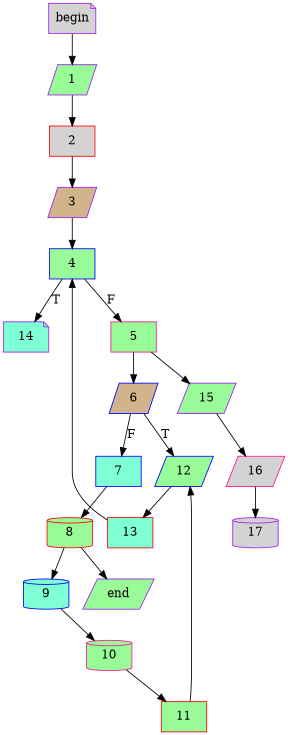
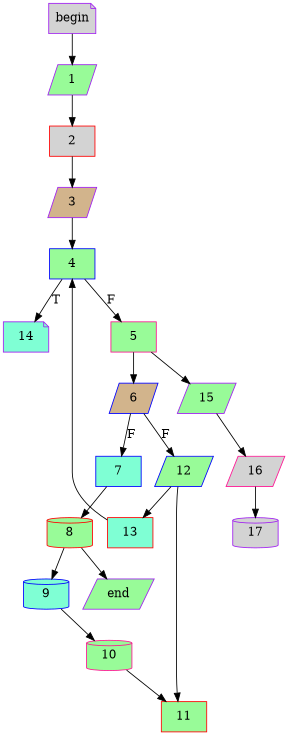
edge "6" -> "12": label "T" -> "F"
edge "11" -> "12": reversed
